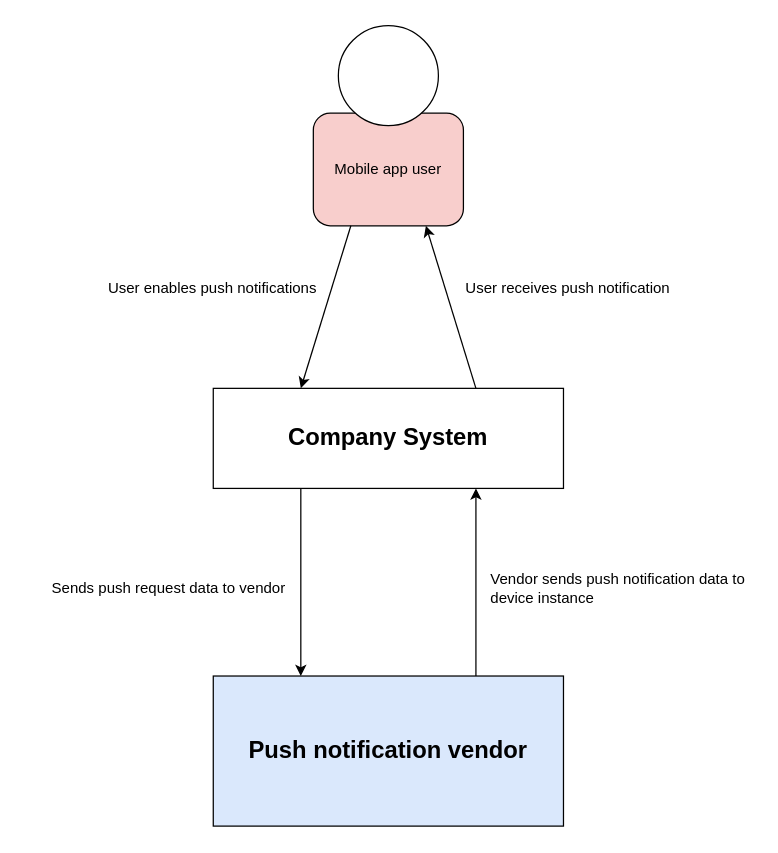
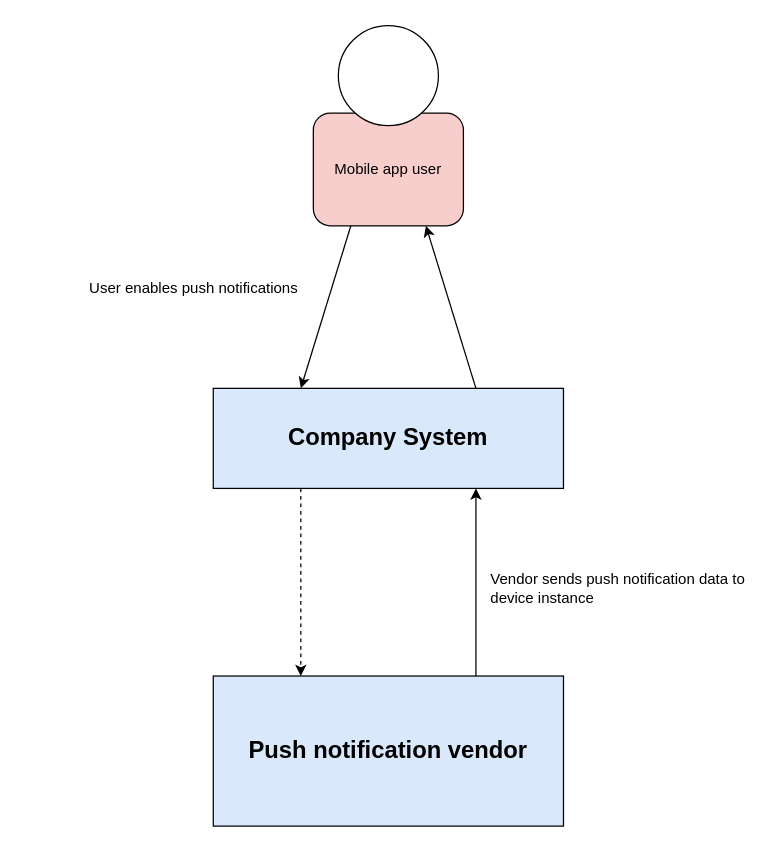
node "User enables push notifications": moved (188, 288) -> (169, 288)
node "User receives push notification": removed
node "Company System": fillcolor #ffffff -> #dae8fc
edge "Company System" -> "Push notification vendor": style solid -> dashed
node "Sends push request data to vendor": removed
